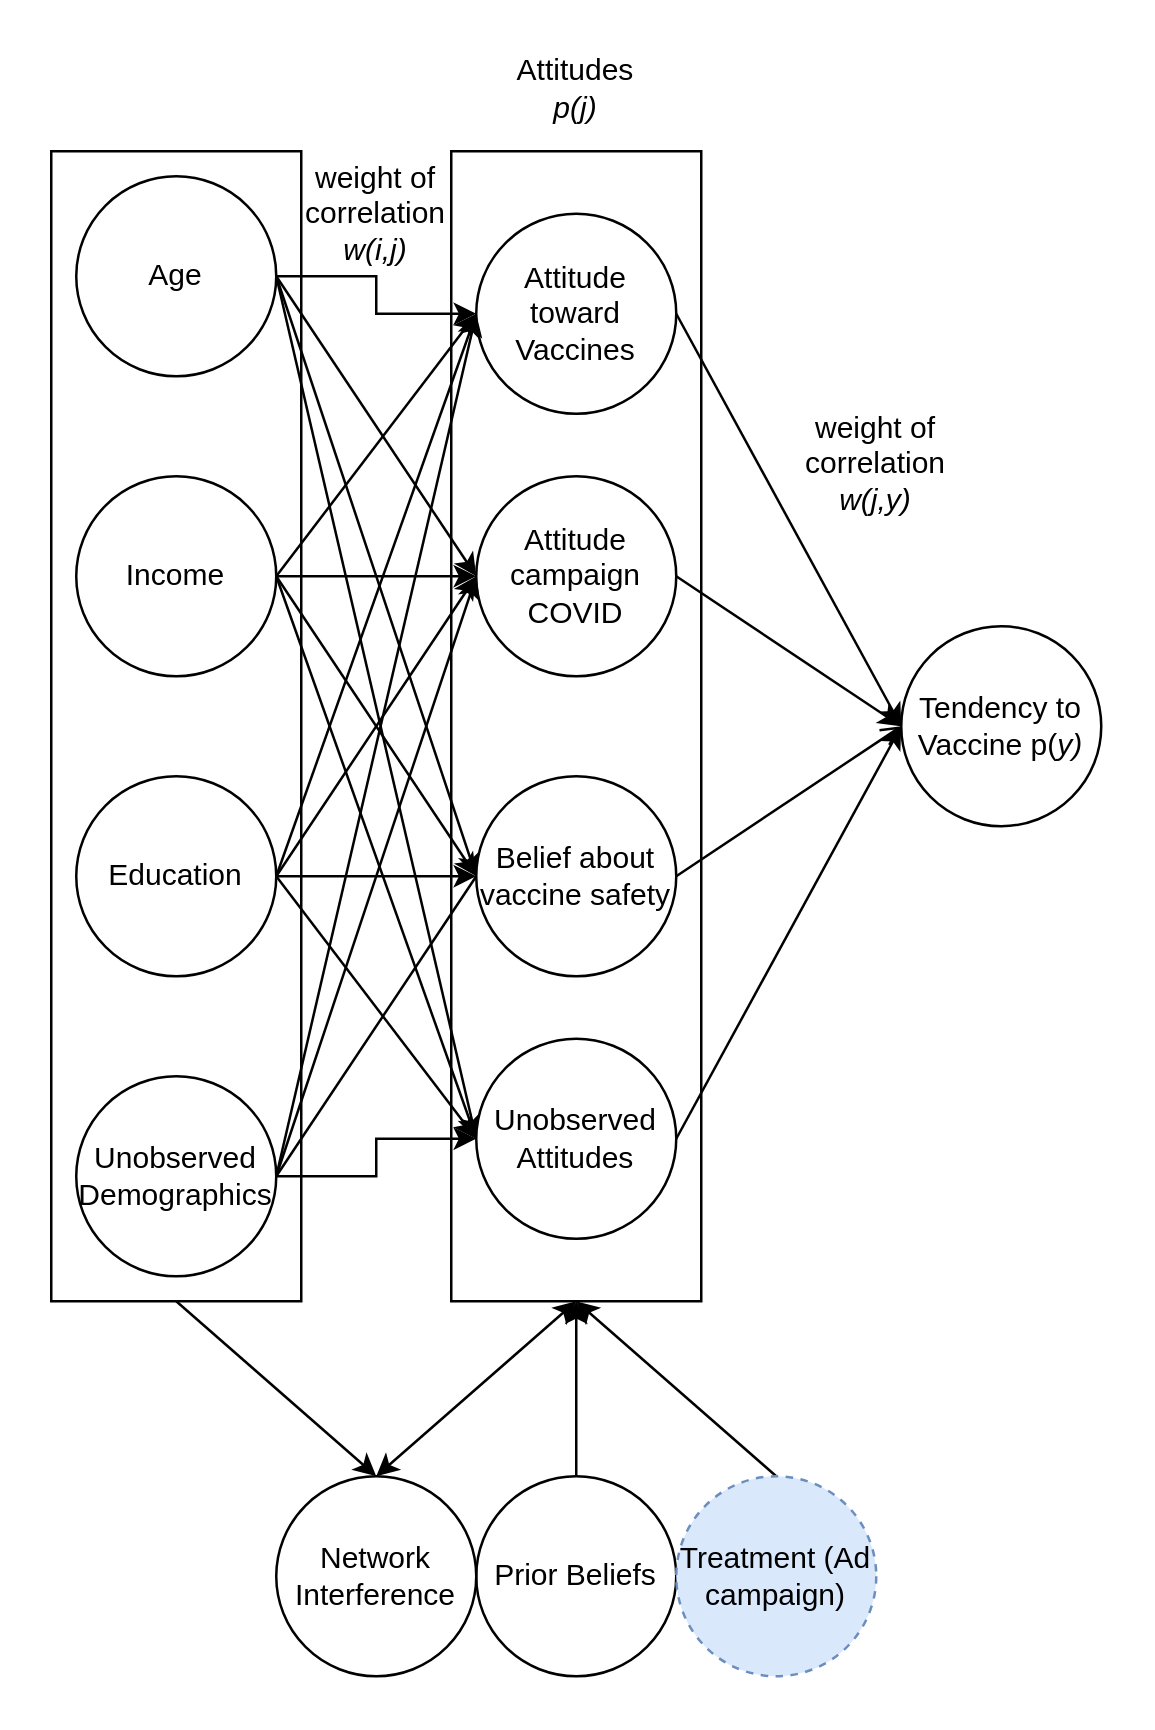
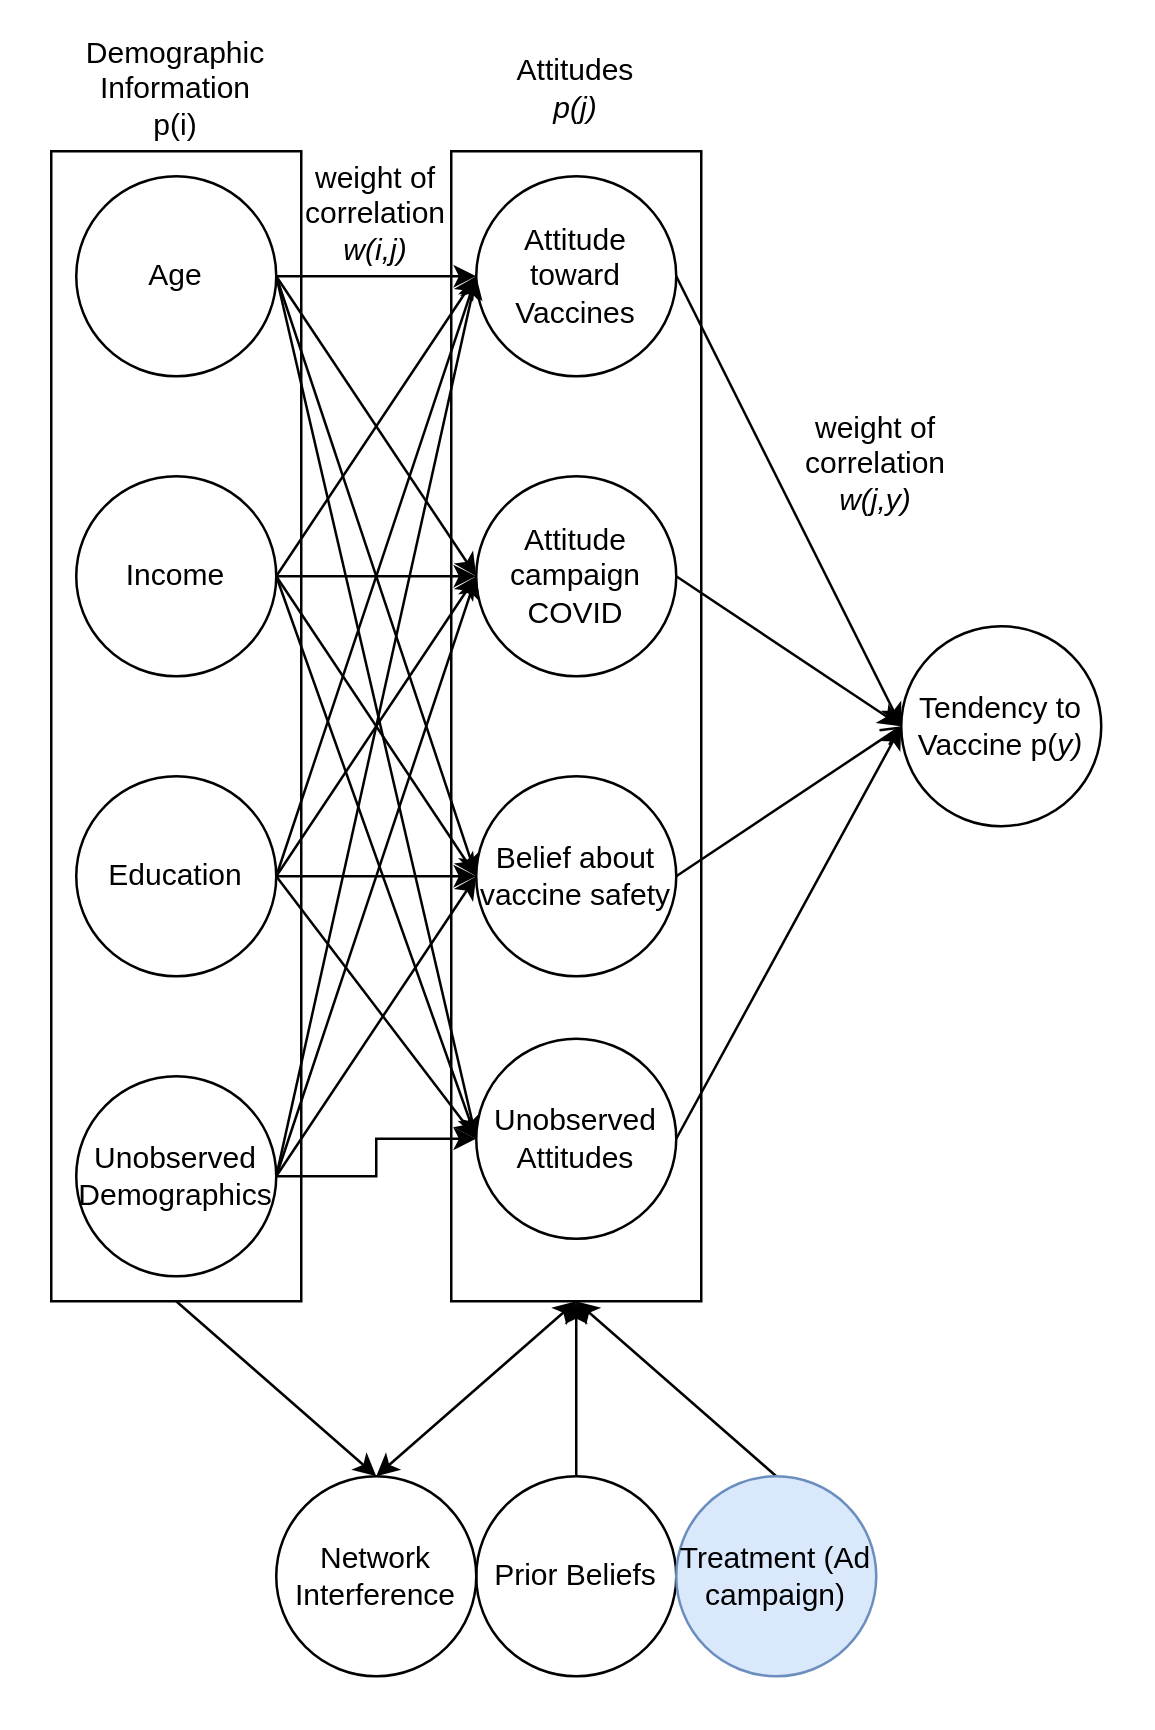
node "Demographic Information p(i)": added
node "Attitude toward Vaccines": moved (576, 314) -> (576, 276)
edge "Belief about vaccine safety" -- "Unobserved Demographics": arrowhead none -> classic
node "Treatment (Ad campaign)": style dashed -> solid
